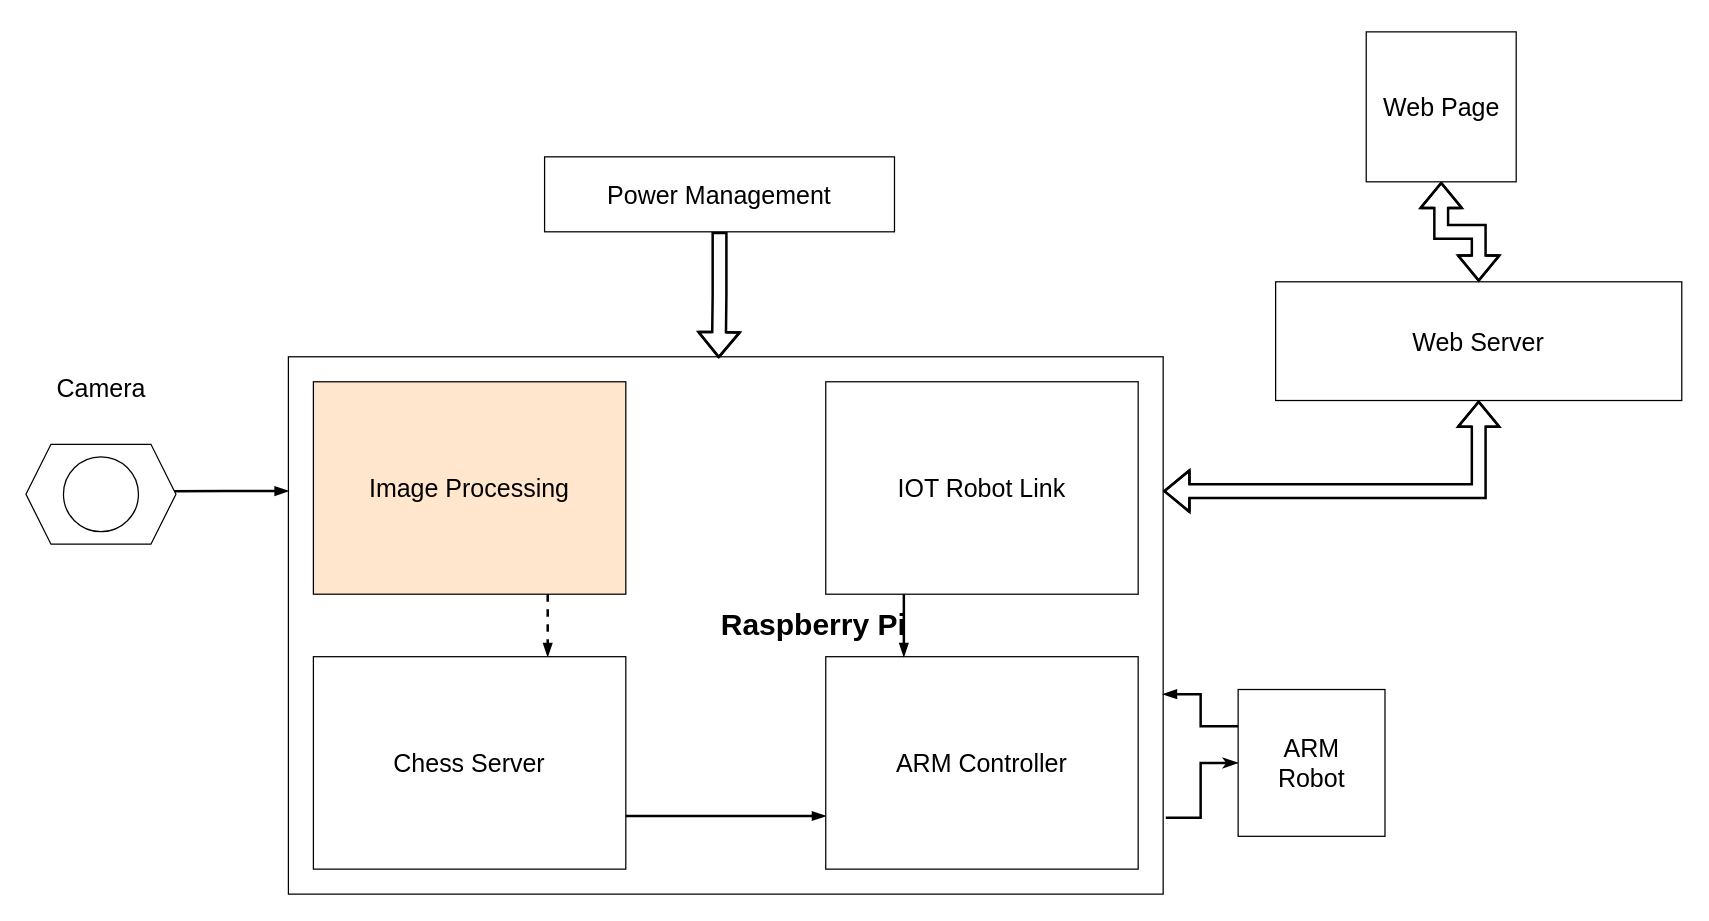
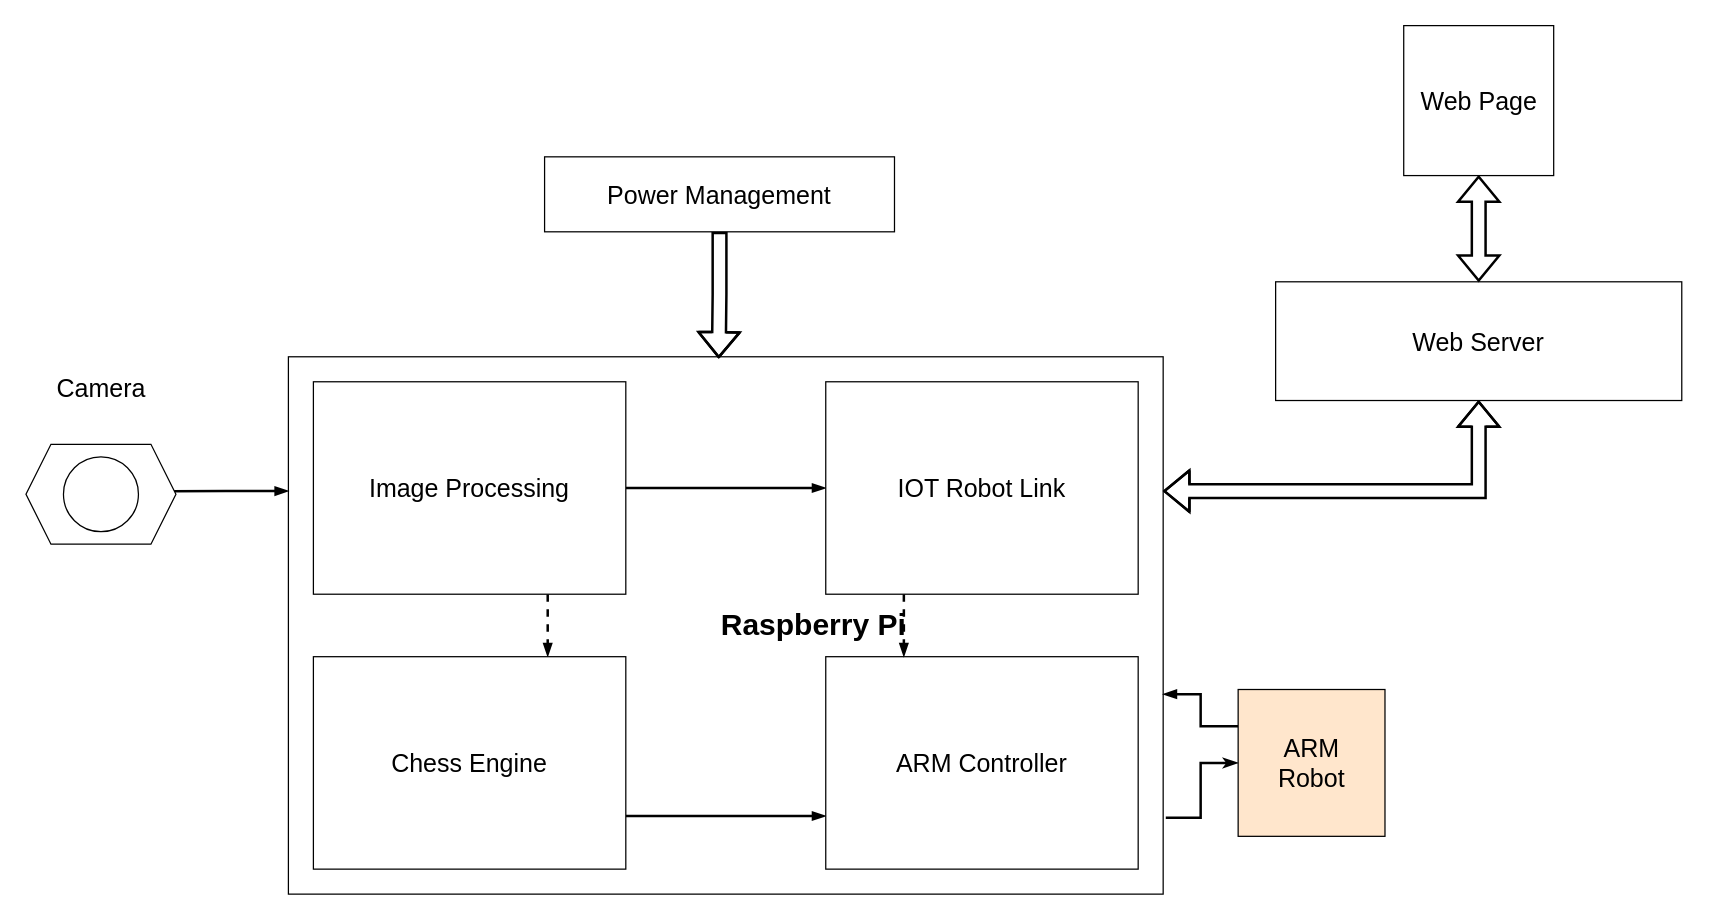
node "Web Page": moved (1441, 107) -> (1479, 101)
node "Image Processing": fillcolor #ffe6cc -> #ffffff
edge "Image Processing" -> "IOT Robot Link": added
edge "IOT Robot Link" -> "ARM Controller": style solid -> dashed
node "Chess Server": label "Chess Server" -> "Chess Engine"
node "ARM Robot": fillcolor #ffffff -> #ffe6cc
